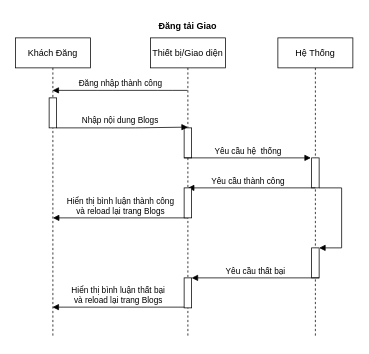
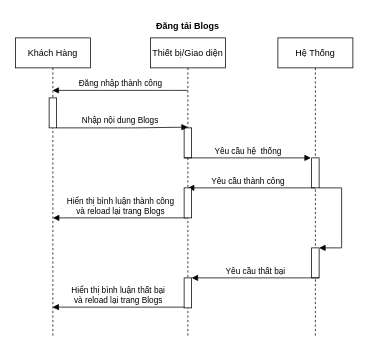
node "Đăng tải Giao": label "Đăng tải Giao" -> "Đăng tải Blogs"
node "Khách Đăng": label "Khách Đăng" -> "Khách Hàng"
